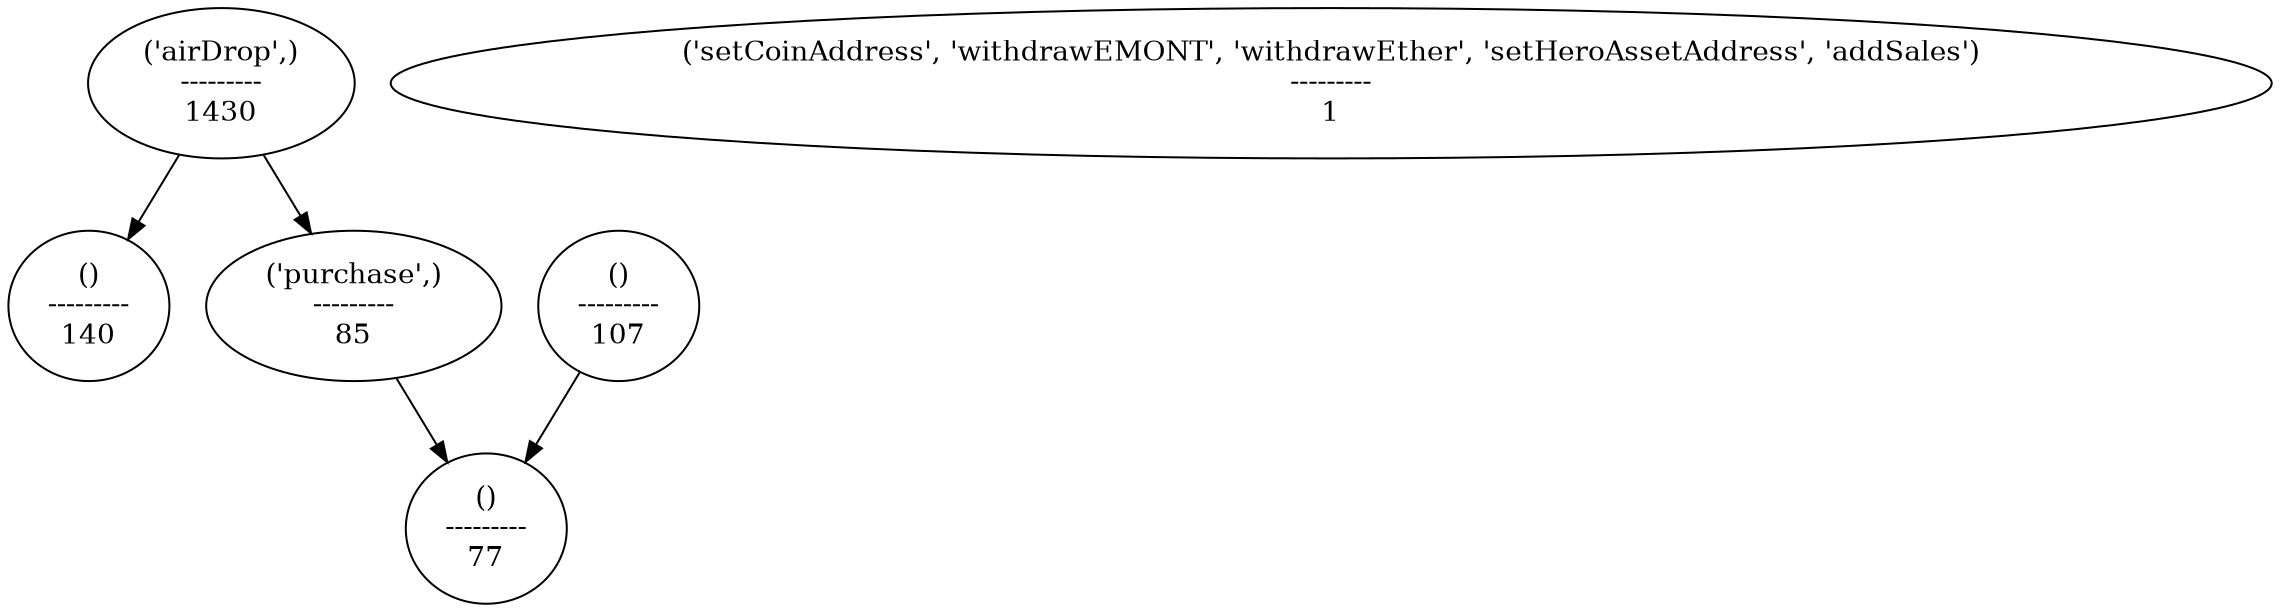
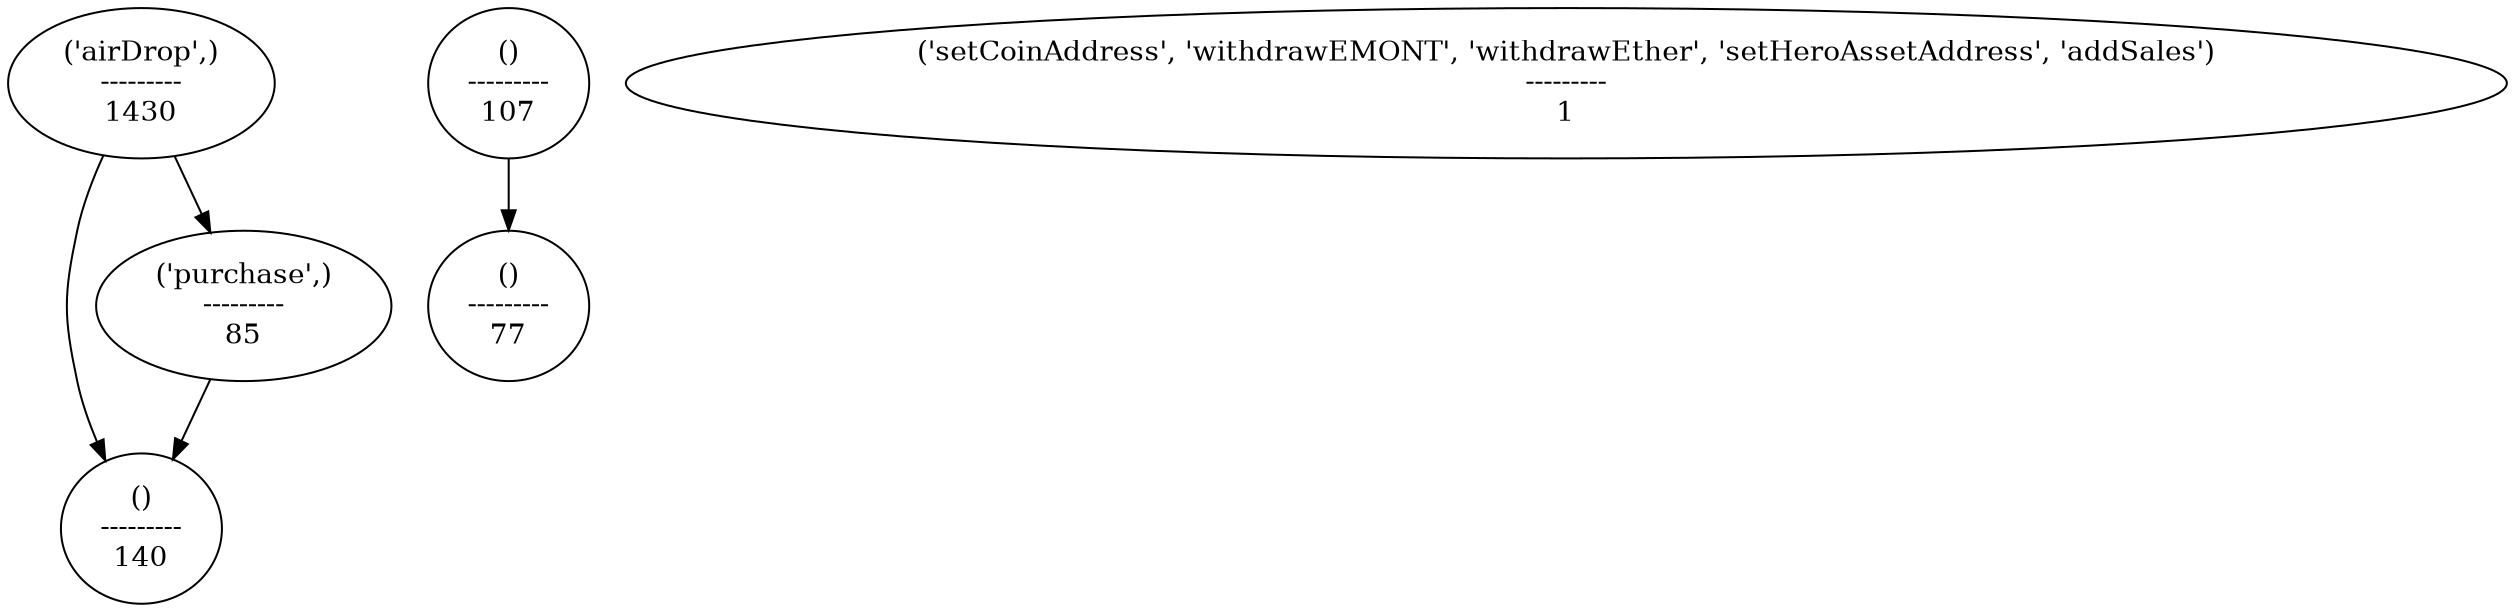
edge "('purchase',) --------- 85" -> "() --------- 77": now "('purchase',) --------- 85" -> "() --------- 140"
